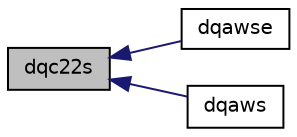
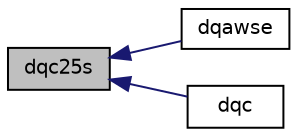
node "dqc22s": label "dqc22s" -> "dqc25s"
node "dqaws": label "dqaws" -> "dqc"
